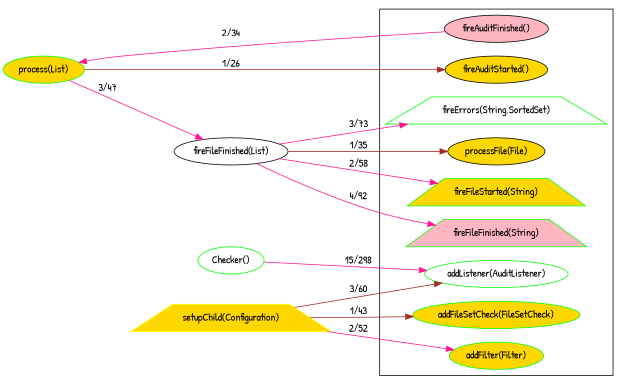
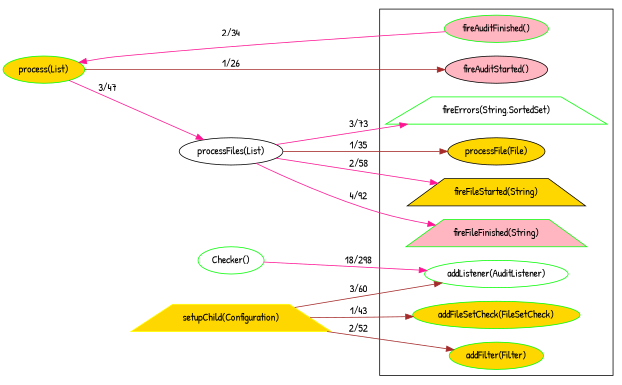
node "fireAuditFinished()": color #000000ff -> #00ff00ff
node "fireAuditStarted()": fillcolor gold -> lightpink
node "fireFileFinished(List)": label "fireFileFinished(List)" -> "processFiles(List)"
node "fireFileStarted(String)": color #00ff00ff -> #000000ff
edge "Checker()" -> "addListener(AuditListener)": label "15/298" -> "18/298"
edge "setupChild(Configuration)" -> "addFilter(Filter)": color deeppink -> brown
